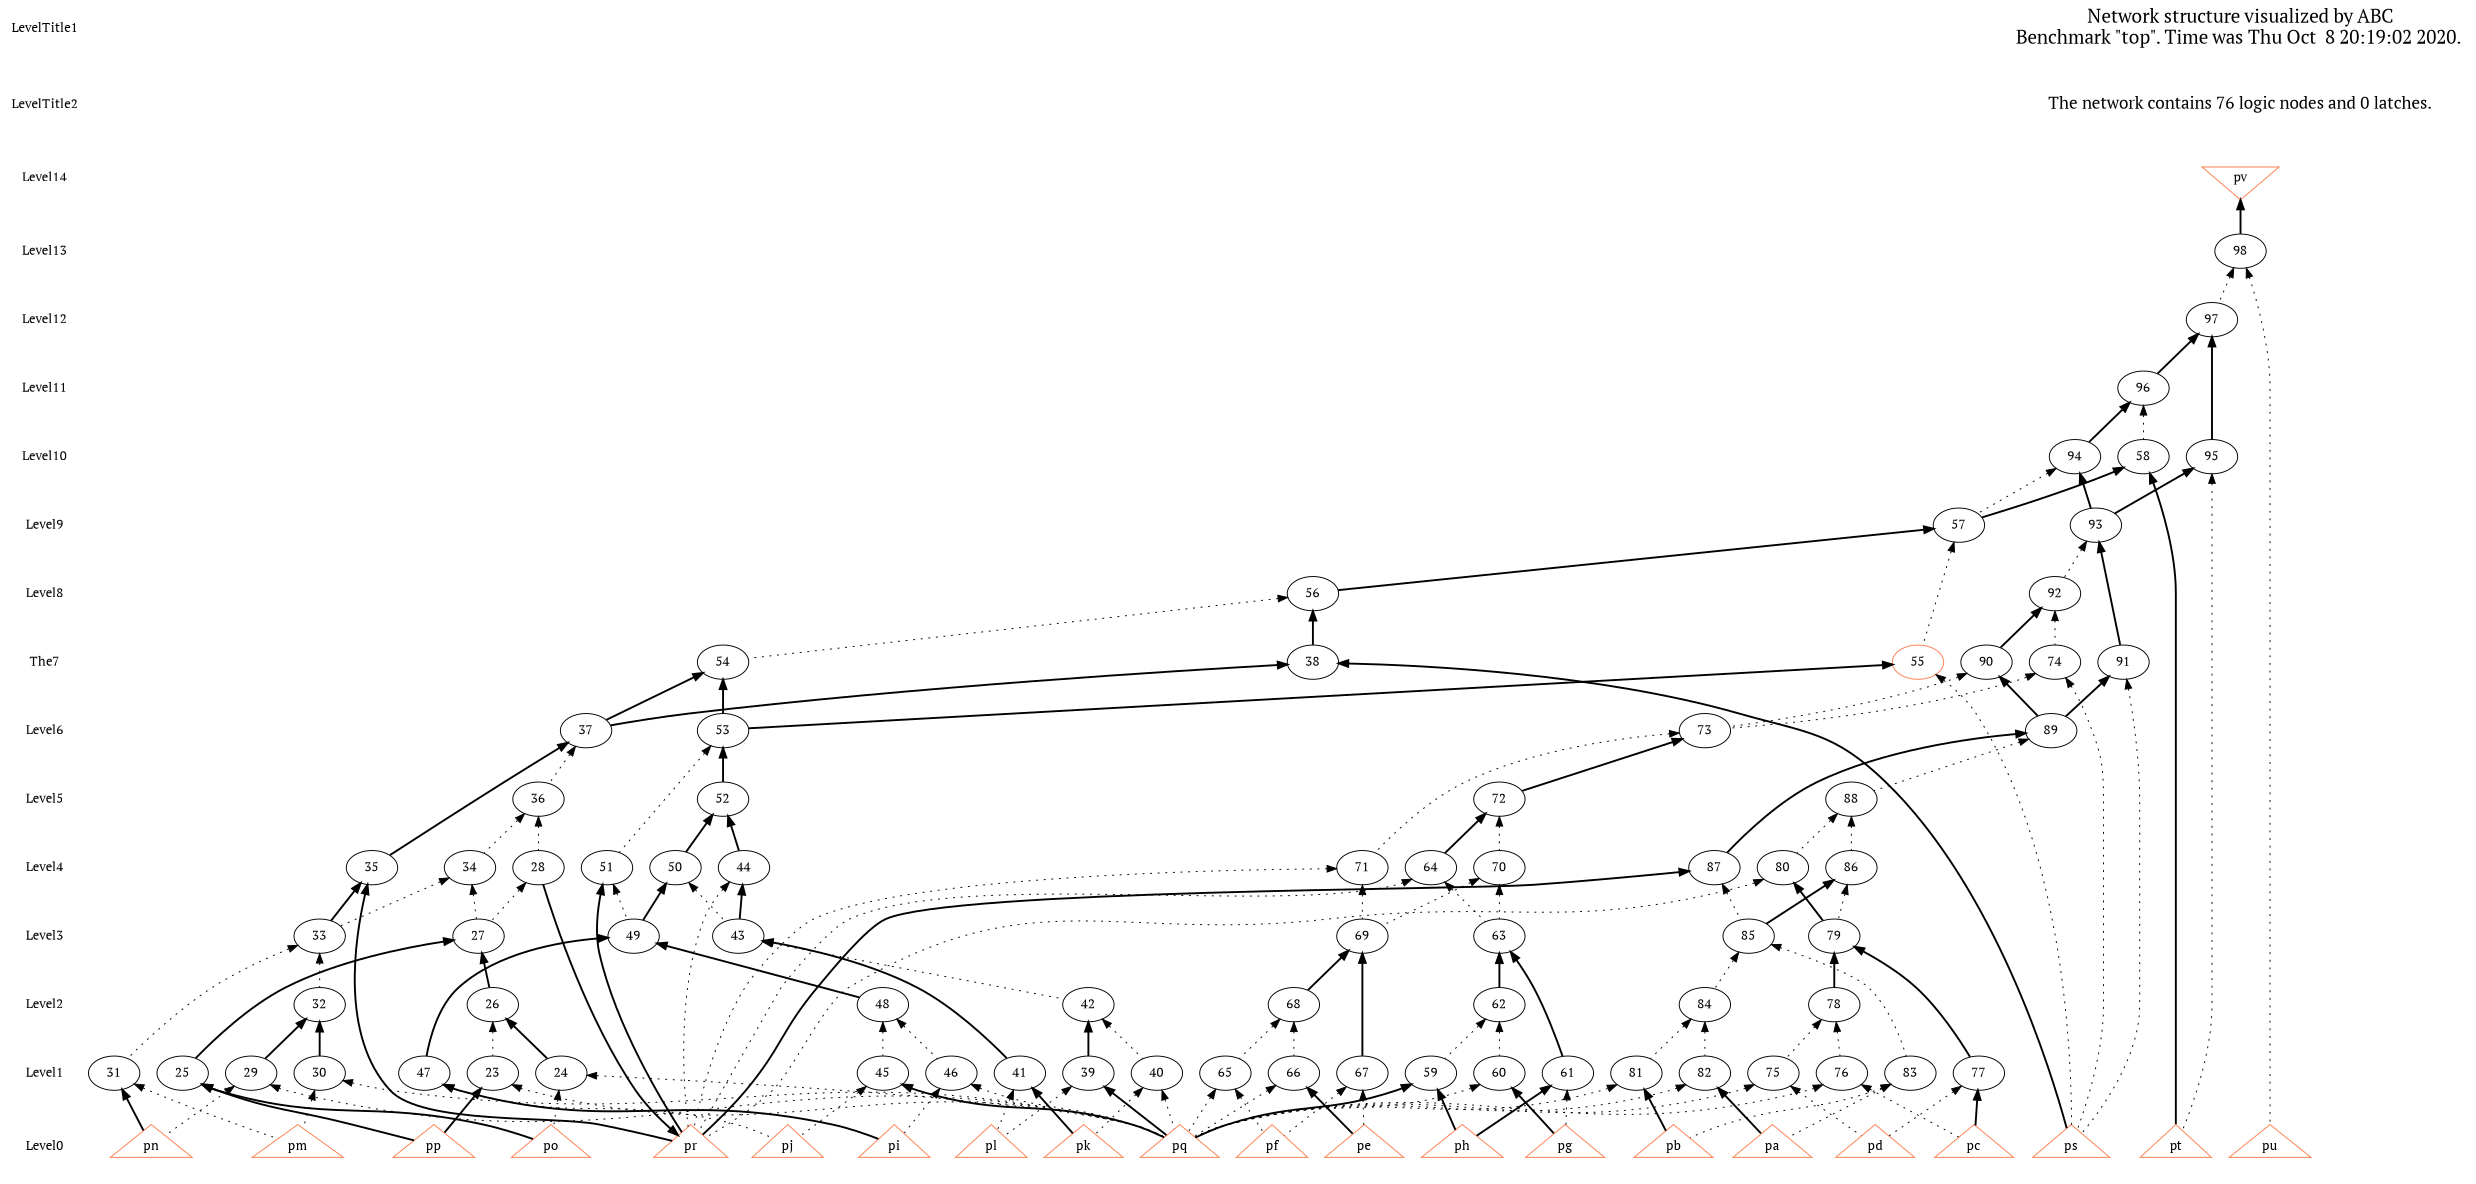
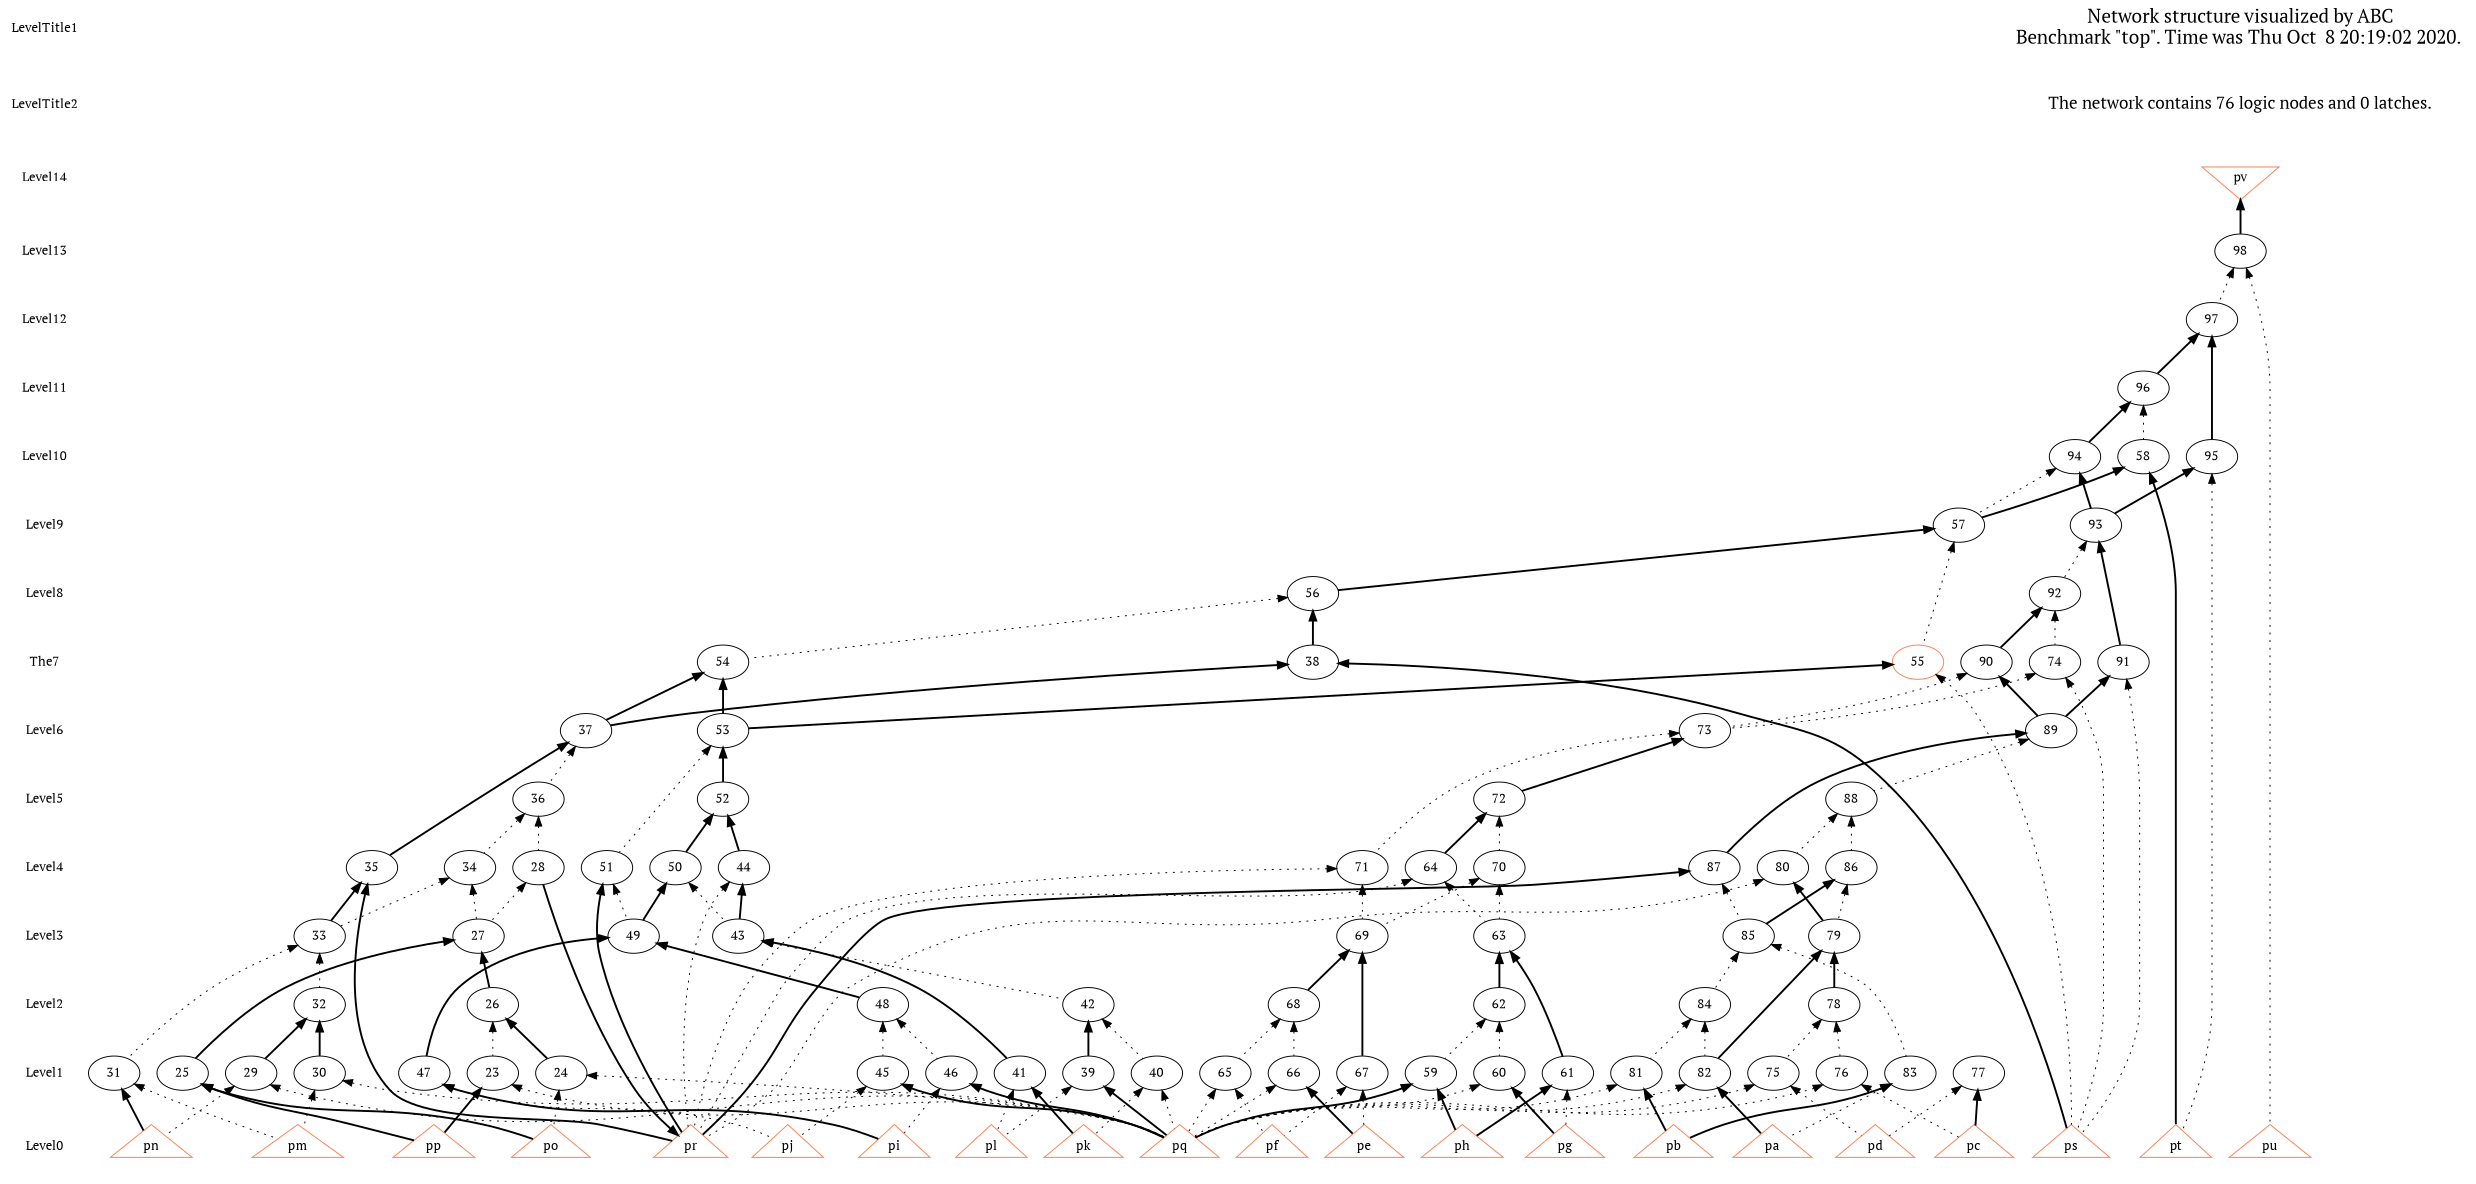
edge "77" -> "79": now "82" -> "79"
edge "pq" -> "46": style dotted -> bold
edge "pb" -> "83": style dotted -> bold
